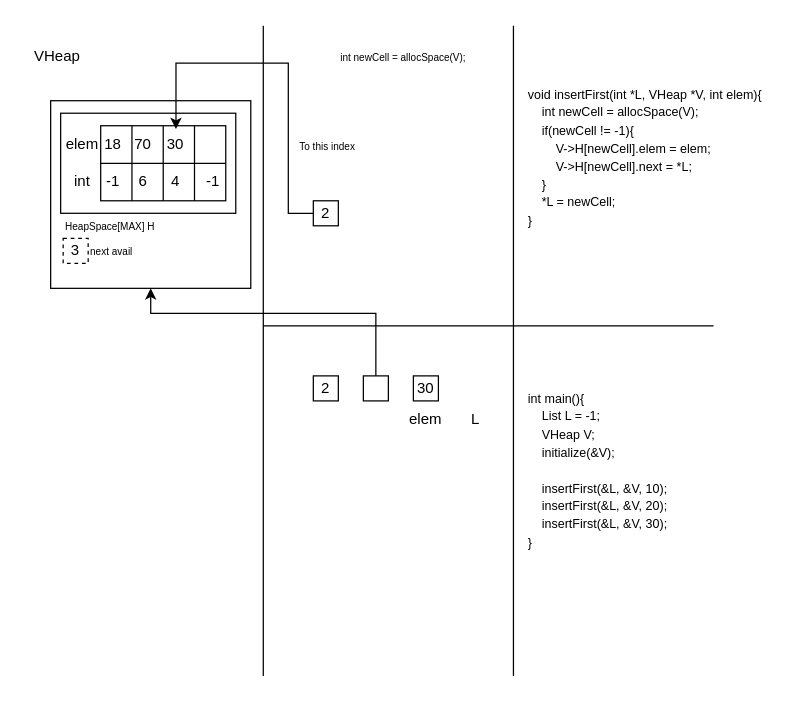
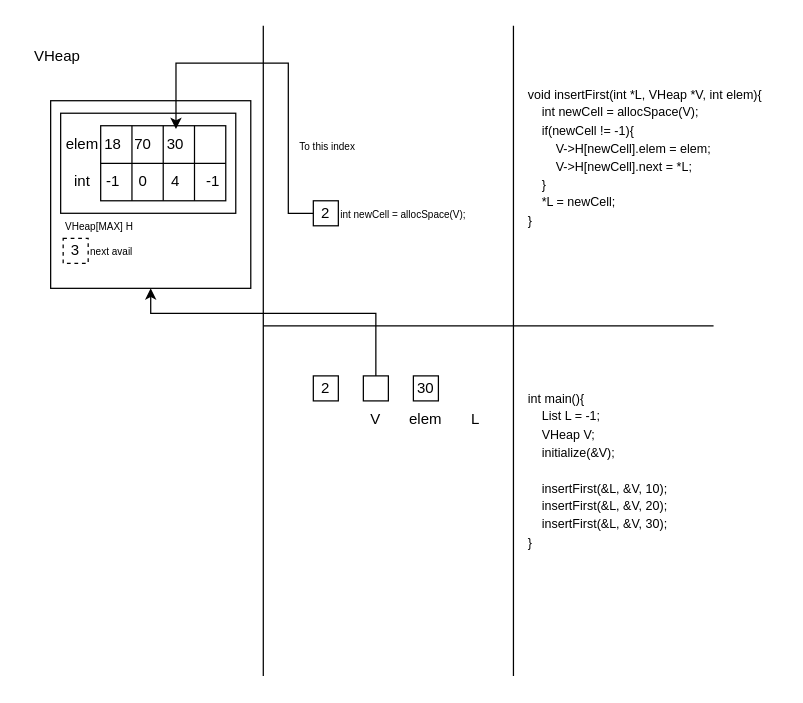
node "int newCell = allocSpace(V);": moved (404, 57) -> (404, 213)
node "6": label "6" -> "0"
node "HeapSpace[MAX] H": label "HeapSpace[MAX] H" -> "VHeap[MAX] H"
node "V": added
